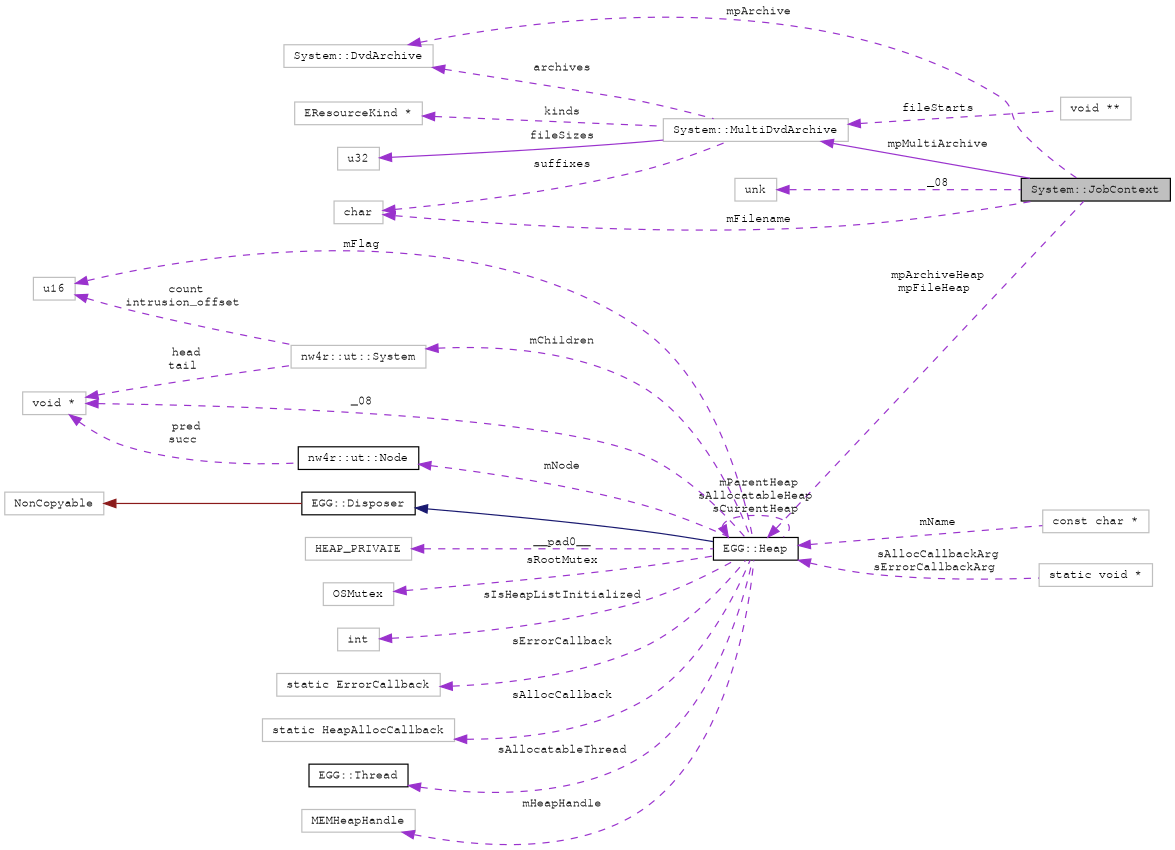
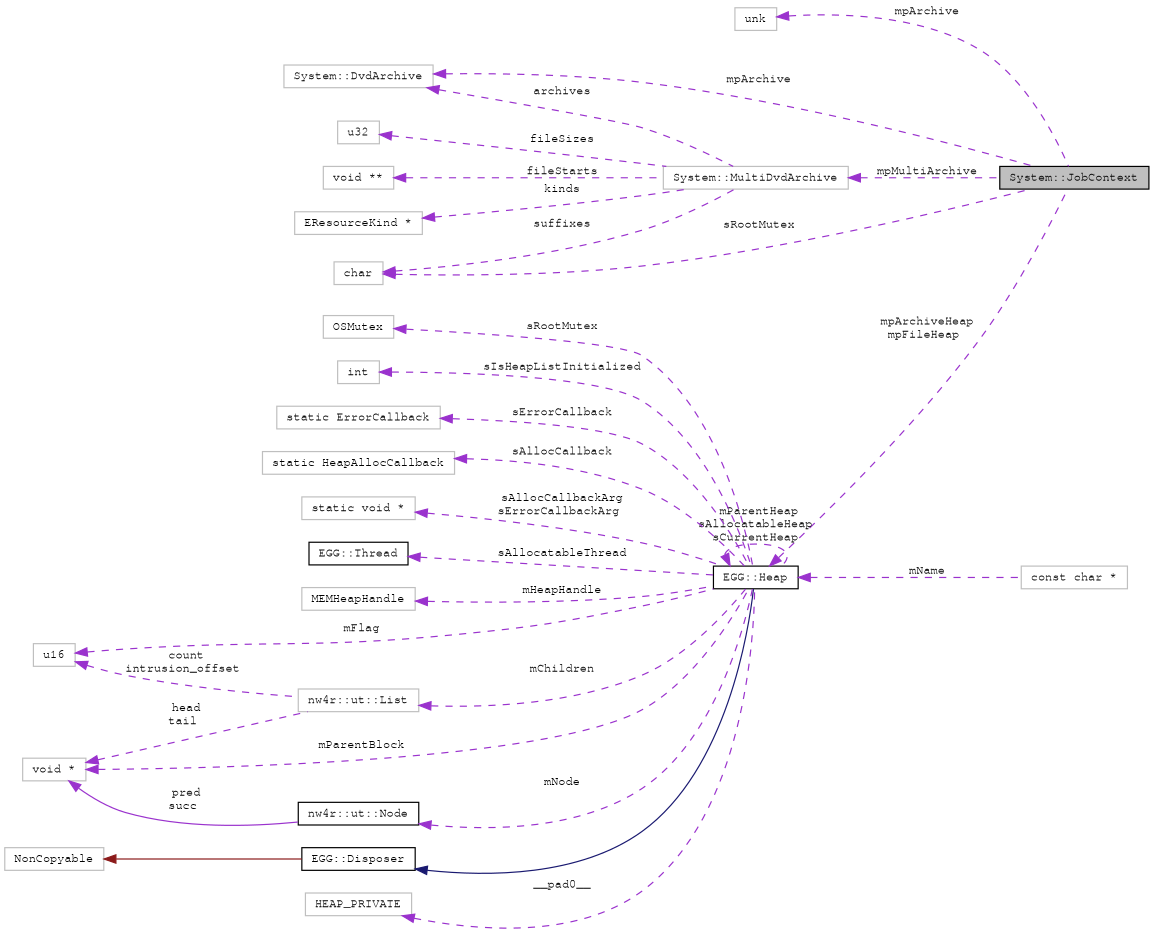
edge "void **" -> "System::MultiDvdArchive": reversed
edge "System::MultiDvdArchive" -> "u32": style solid -> dashed
edge "System::JobContext" -> "System::MultiDvdArchive": style solid -> dashed
edge "System::JobContext" -> "unk": label " _08" -> " mpArchive"
edge "System::JobContext" -> "char": label " mFilename" -> " sRootMutex"
node "nw4r::ut::System": label "nw4r::ut::System" -> "nw4r::ut::List"
edge "EGG::Heap" -> "void *": label " _08" -> " mParentBlock"
edge "nw4r::ut::Node" -> "void *": style dashed -> solid
edge "static void *" -> "EGG::Heap": reversed
